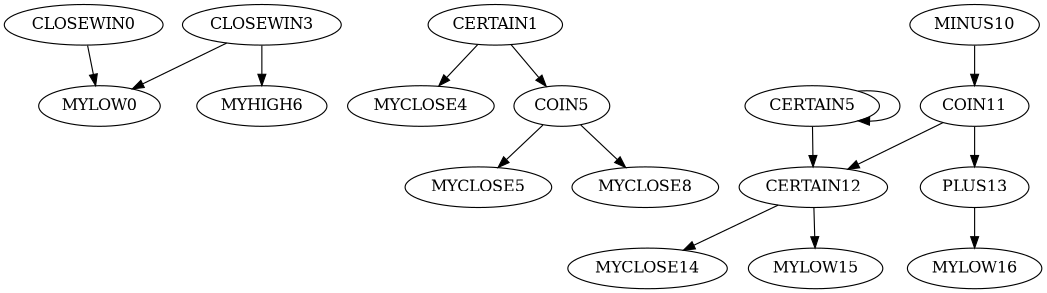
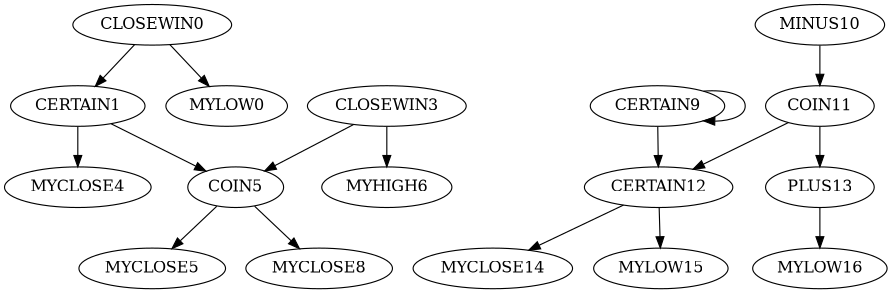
edge "CLOSEWIN0" -> "CERTAIN1": added
edge "CLOSEWIN3" -> "MYLOW0": now "CLOSEWIN3" -> "COIN5"
node "CERTAIN5": label "CERTAIN5" -> "CERTAIN9"
